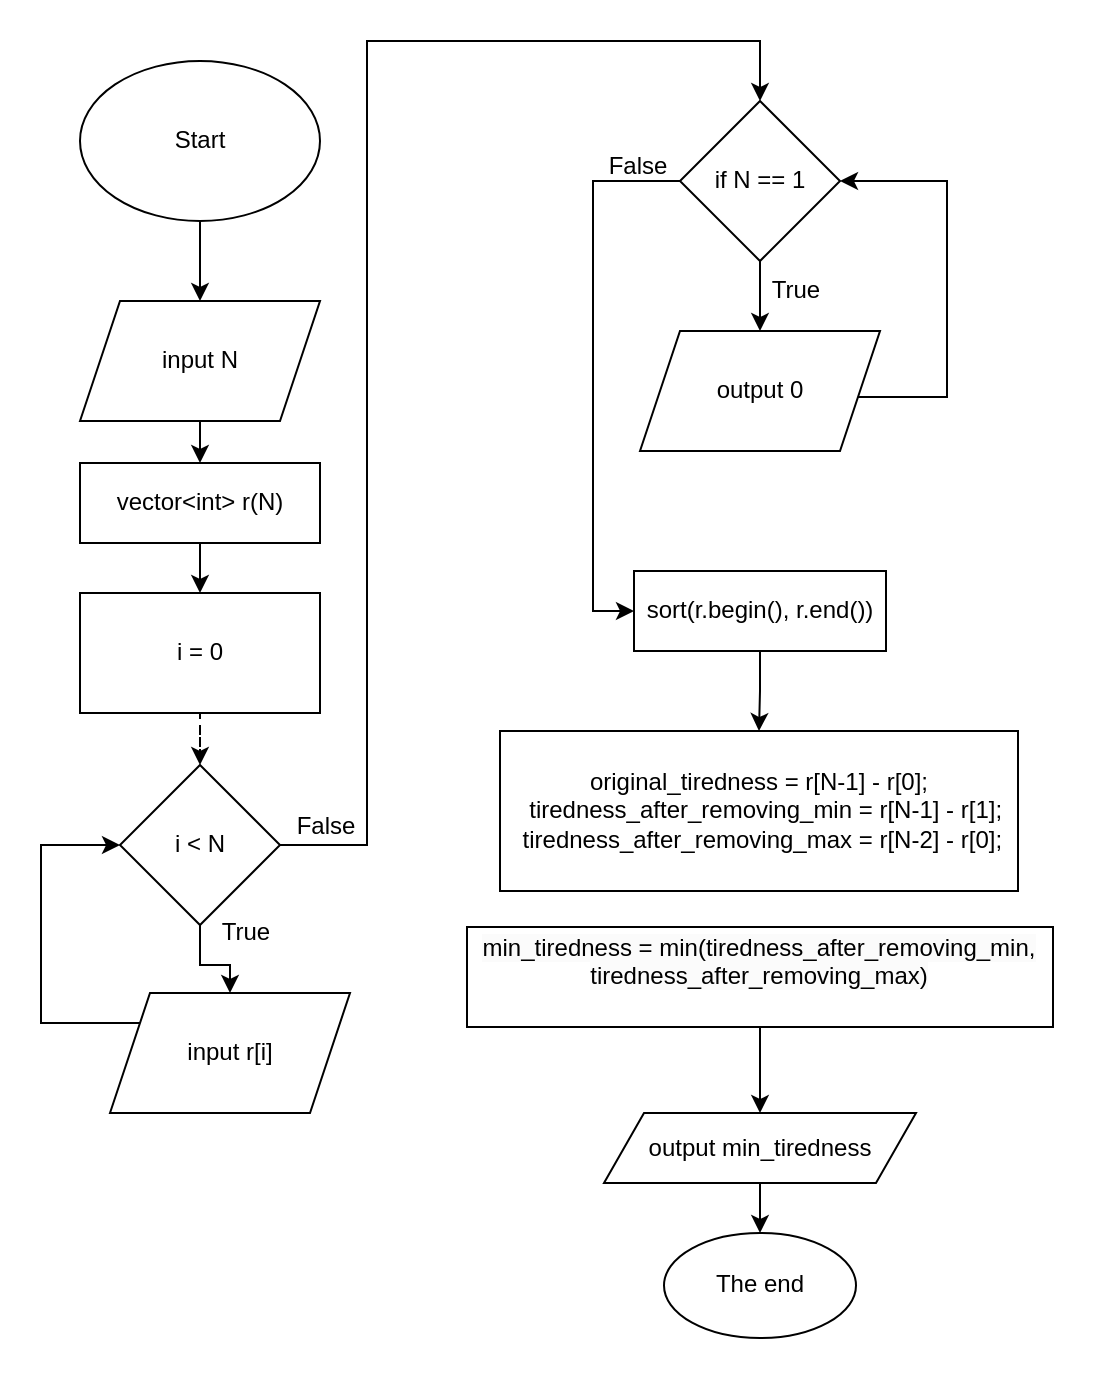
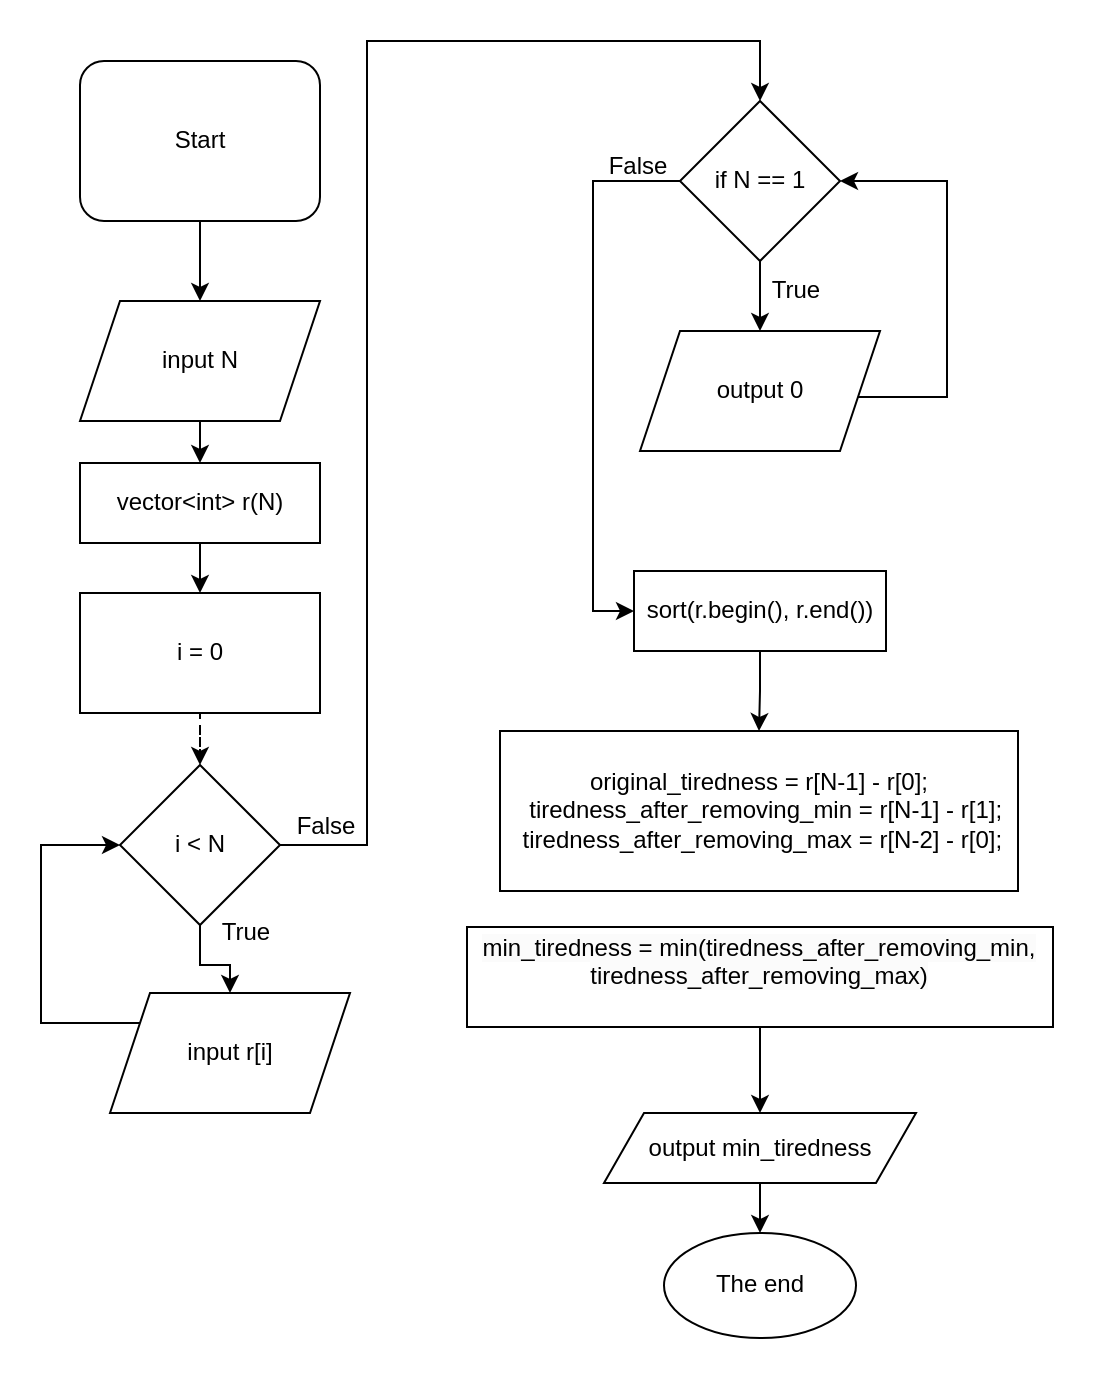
node "Start": shape ellipse -> rounded rectangle
